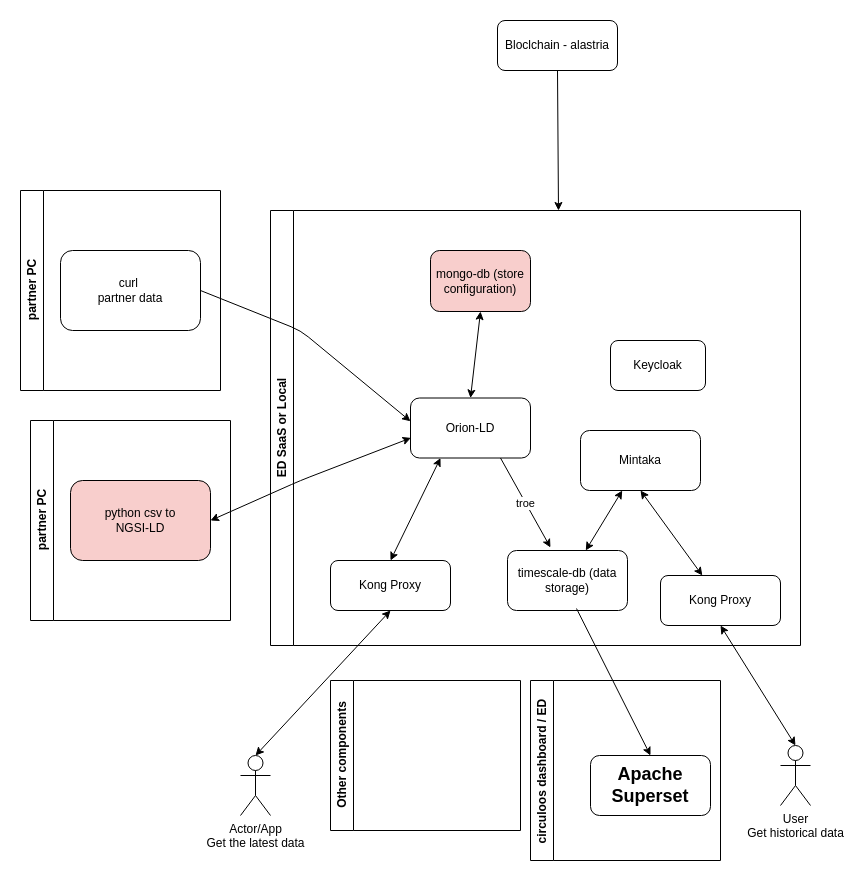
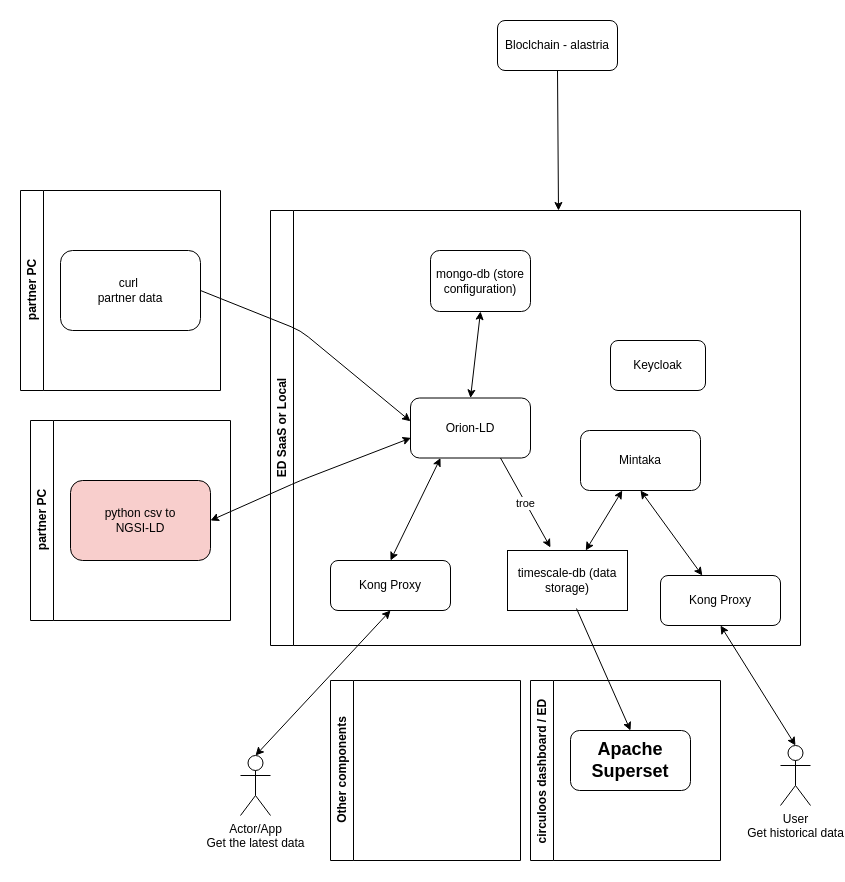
node "mongo-db (store configuration)": fillcolor #f8cecc -> #ffffff
node "timescale-db (data storage)": shape rounded rectangle -> rectangle
node "Other components": size 190x150 -> 190x180
node "Apache Superset": moved (651, 786) -> (631, 761)
